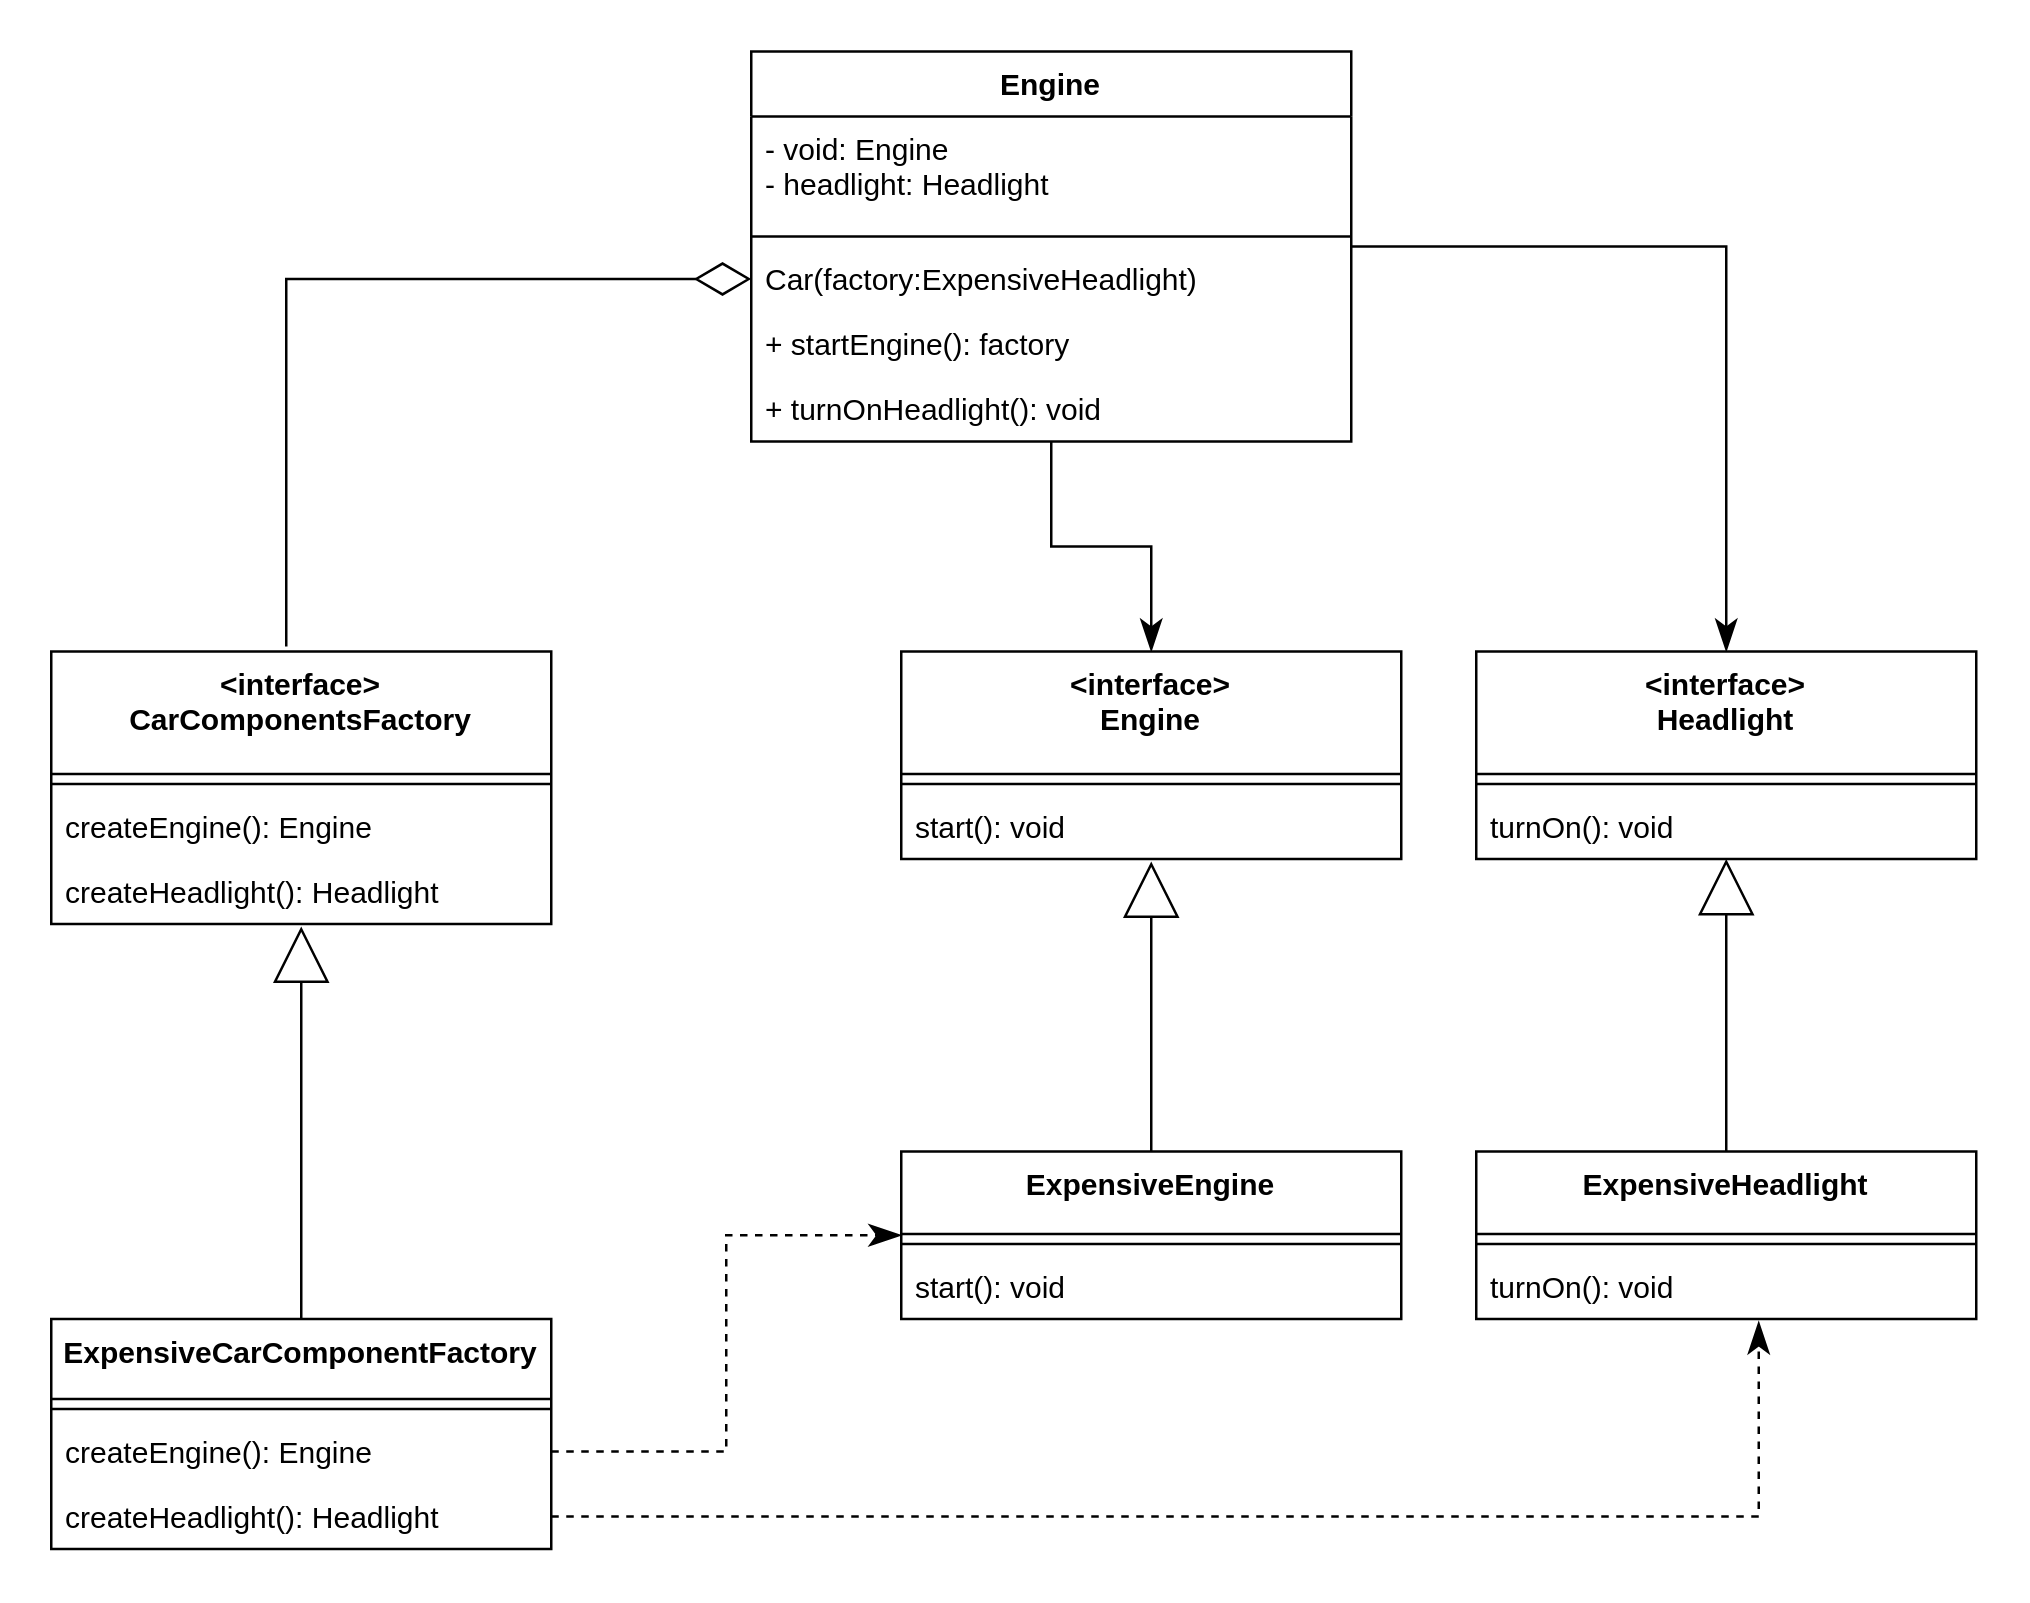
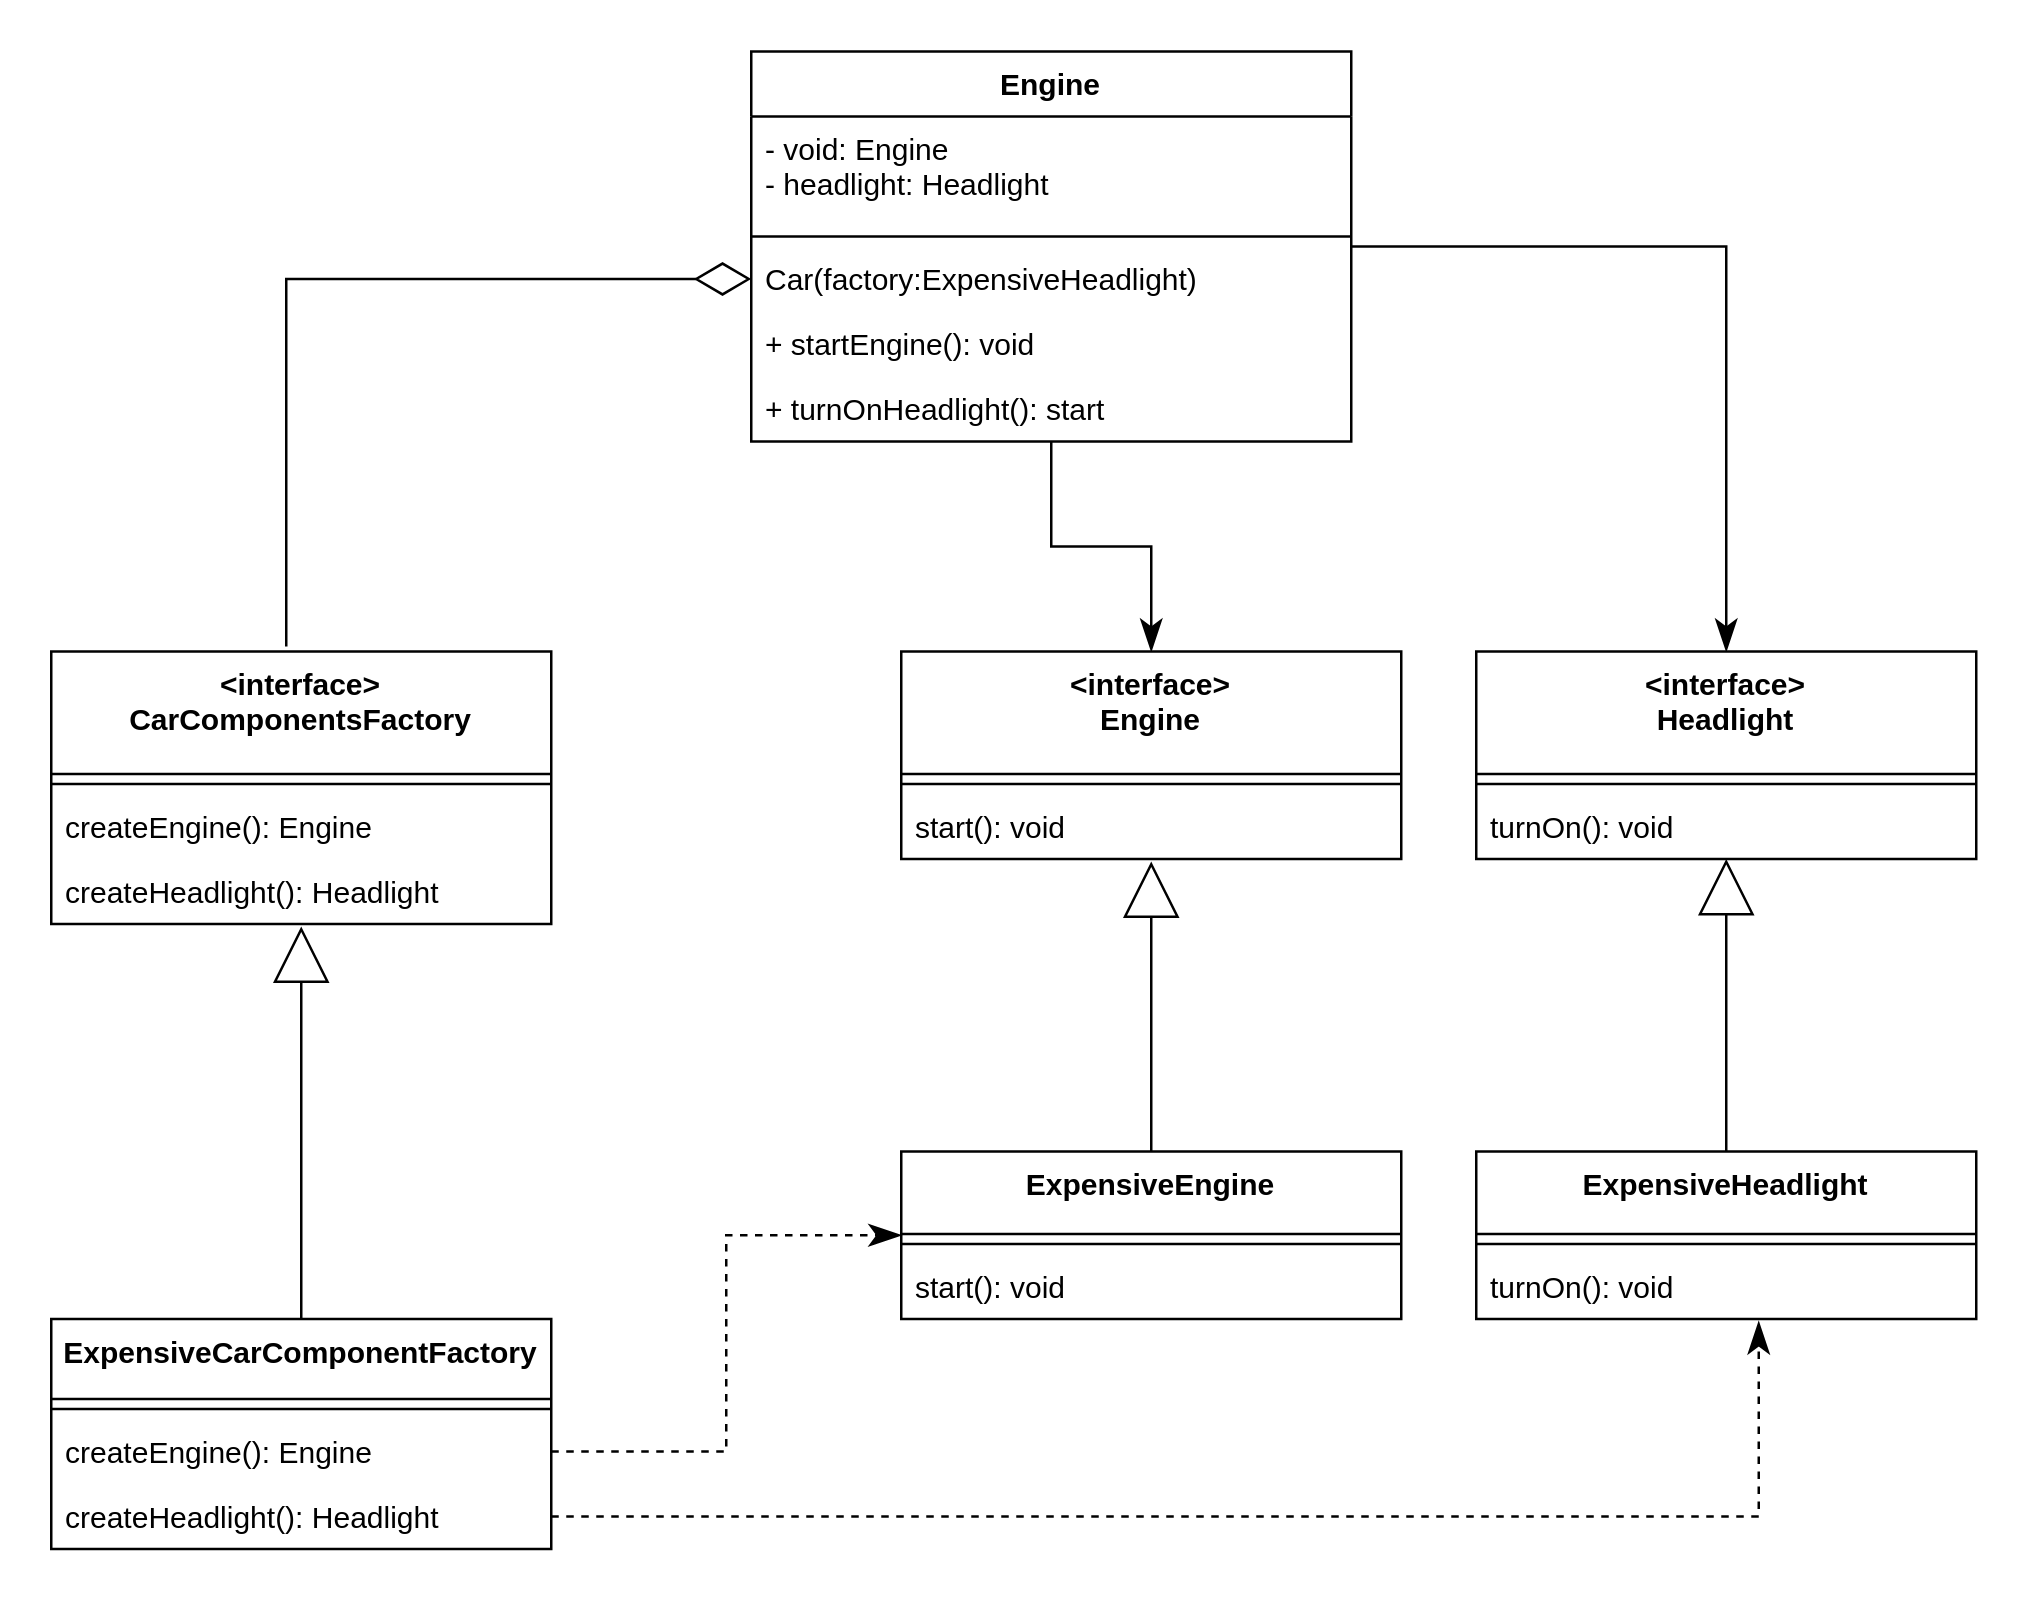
node "+ startEngine(): factory": label "+ startEngine(): factory" -> "+ startEngine(): void"
node "+ turnOnHeadlight(): void": label "+ turnOnHeadlight(): void" -> "+ turnOnHeadlight(): start"
